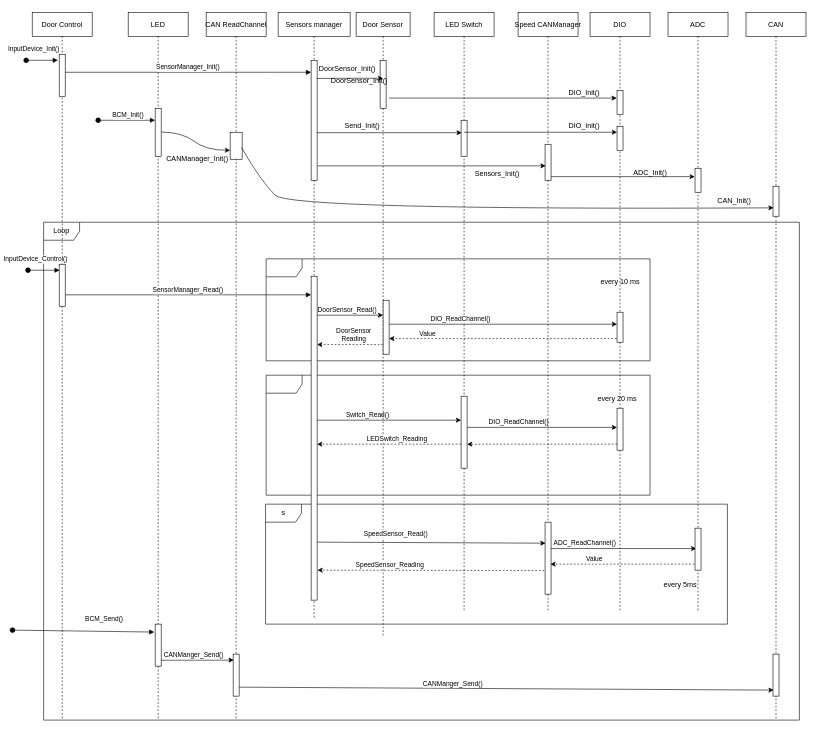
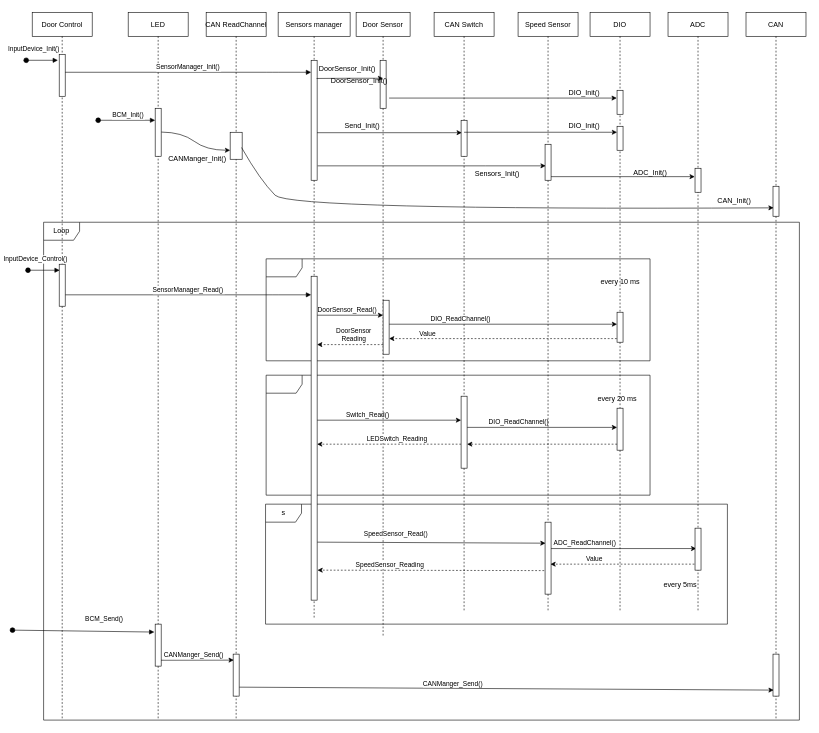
node "LED Switch": label "LED Switch" -> "CAN Switch"
node "Speed CANManager": label "Speed CANManager" -> "Speed Sensor"
node "CANManager_Init()": label "CANManager_Init()" -> "CANManger_Init()"
